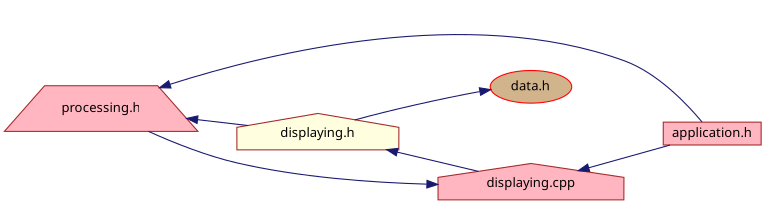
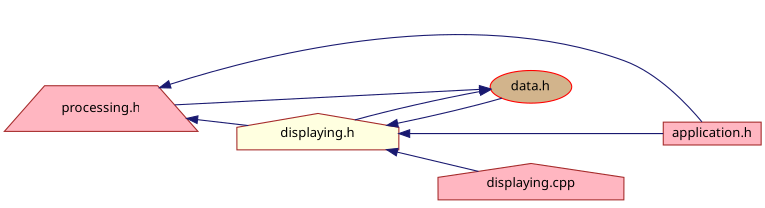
edge "data.h" -> "displaying.h": added
edge "application.h" -> "displaying.cpp": now "application.h" -> "displaying.h"
edge "processing.h" -> "displaying.cpp": now "processing.h" -> "data.h"
